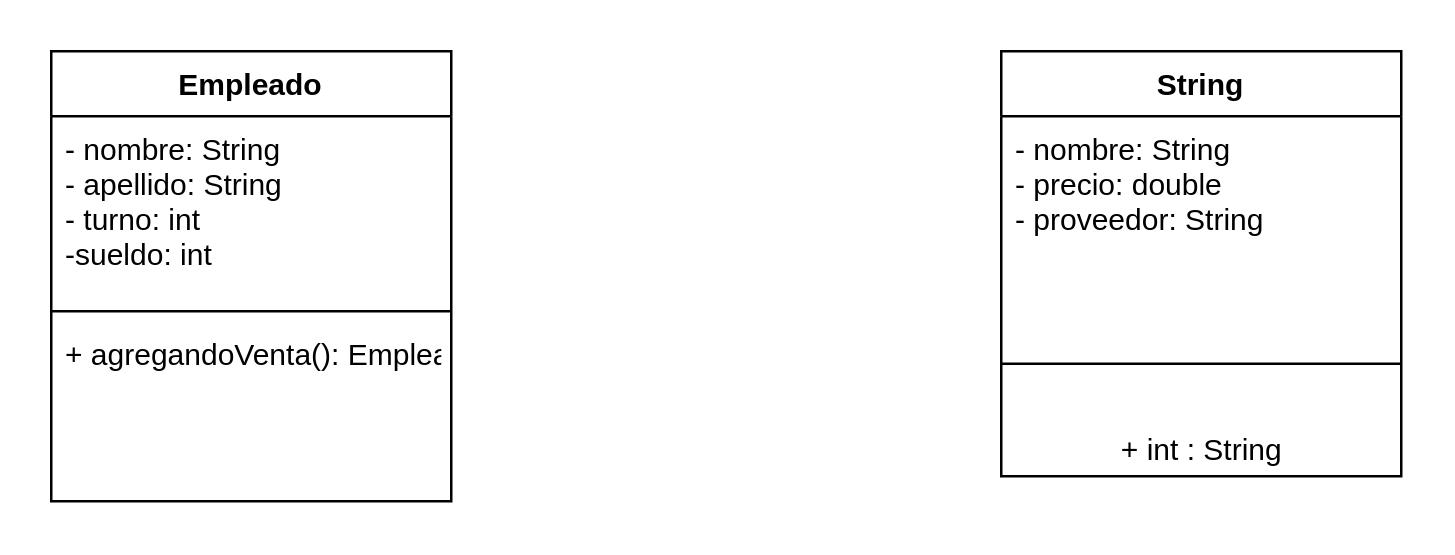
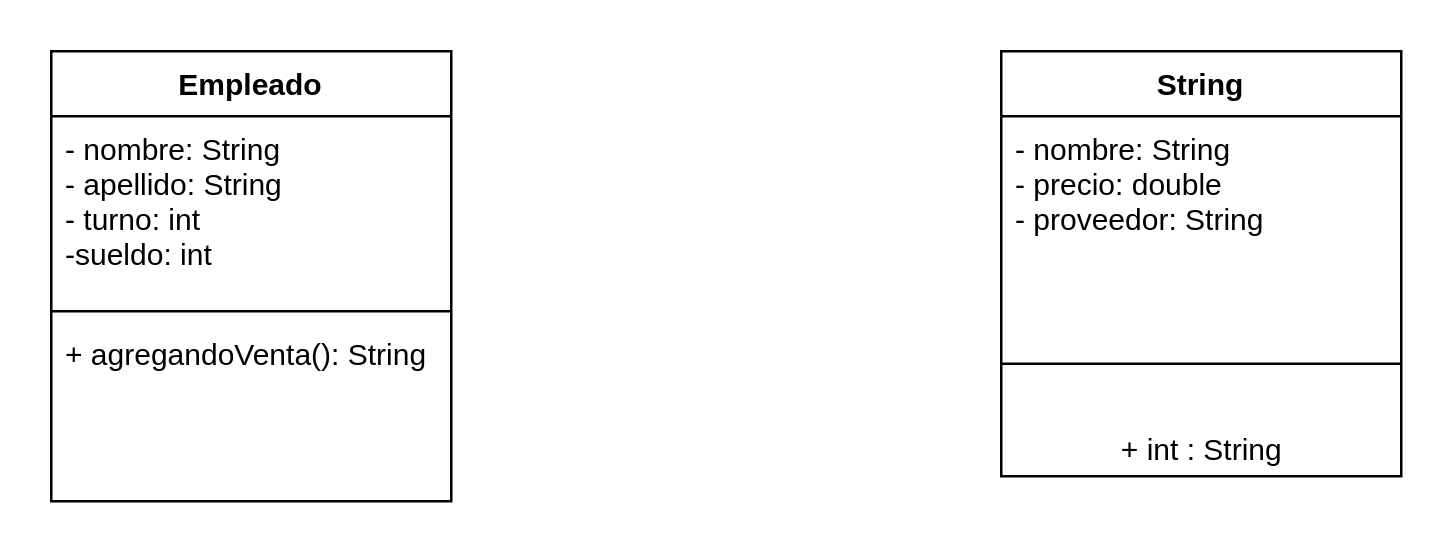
node "+ agregandoVenta(): Empleado": label "+ agregandoVenta(): Empleado" -> "+ agregandoVenta(): String"
